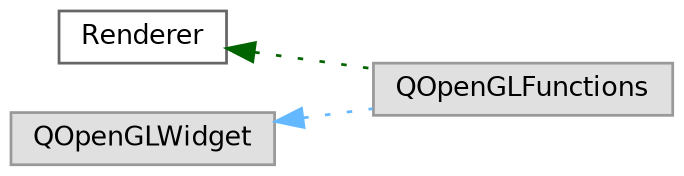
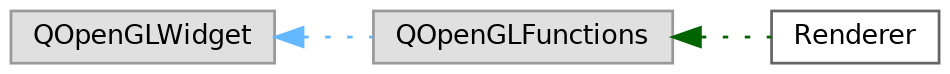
edge "QOpenGLFunctions" -> "Renderer": reversed
